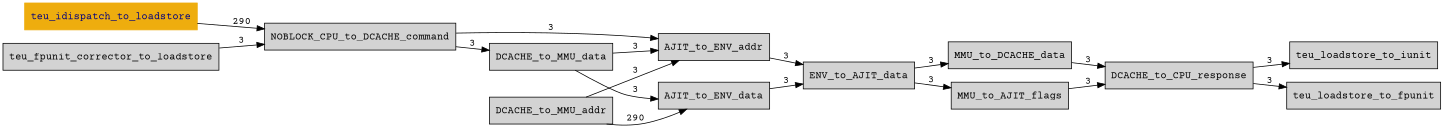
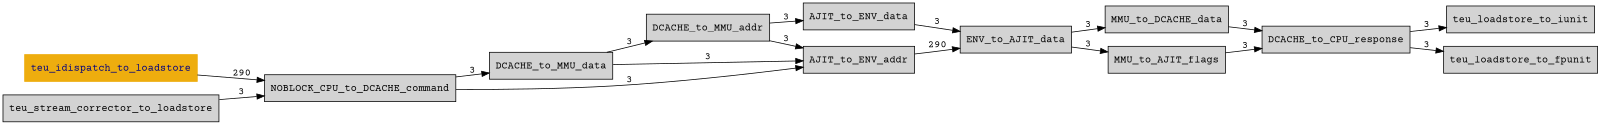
edge "AJIT_to_ENV_addr" -> "ENV_to_AJIT_data": label "3" -> "290"
node "teu_fpunit_corrector_to_loadstore": label "teu_fpunit_corrector_to_loadstore" -> "teu_stream_corrector_to_loadstore"
edge "DCACHE_to_MMU_data" -> "AJIT_to_ENV_data": now "DCACHE_to_MMU_data" -> "DCACHE_to_MMU_addr"
edge "DCACHE_to_MMU_addr" -> "AJIT_to_ENV_data": label "290" -> "3"
